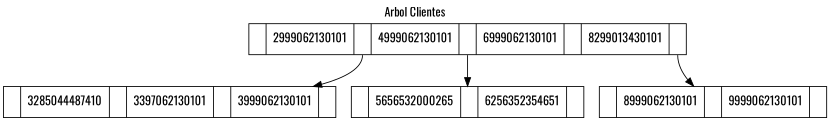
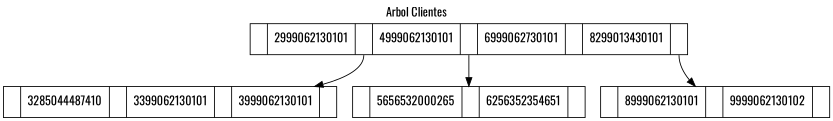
node "2999062130101": text "6999062130101" -> "6999062730101"
node "3285044487410": text "3397062130101" -> "3399062130101"
node "8999062130101": text "9999062130101" -> "9999062130102"
